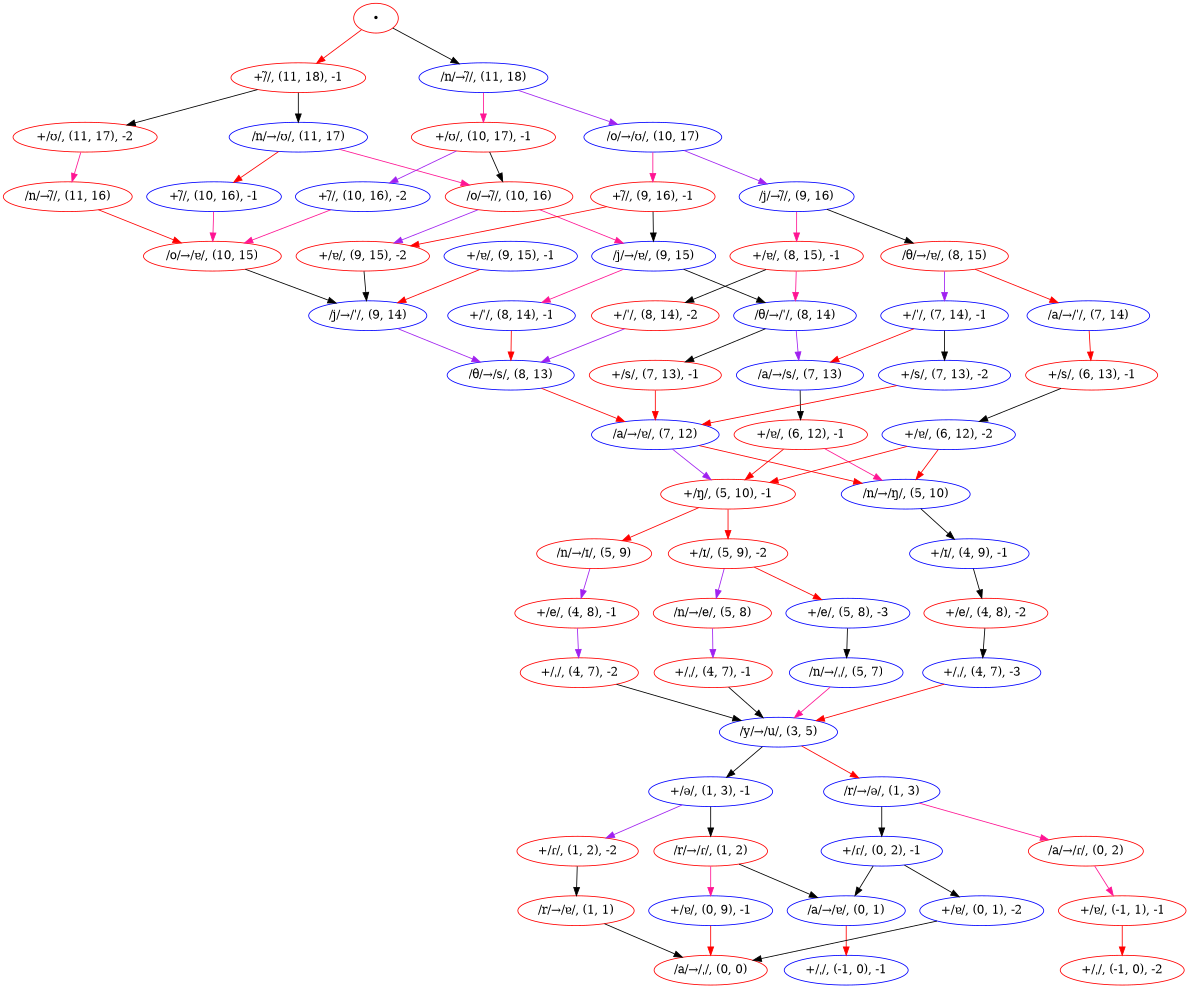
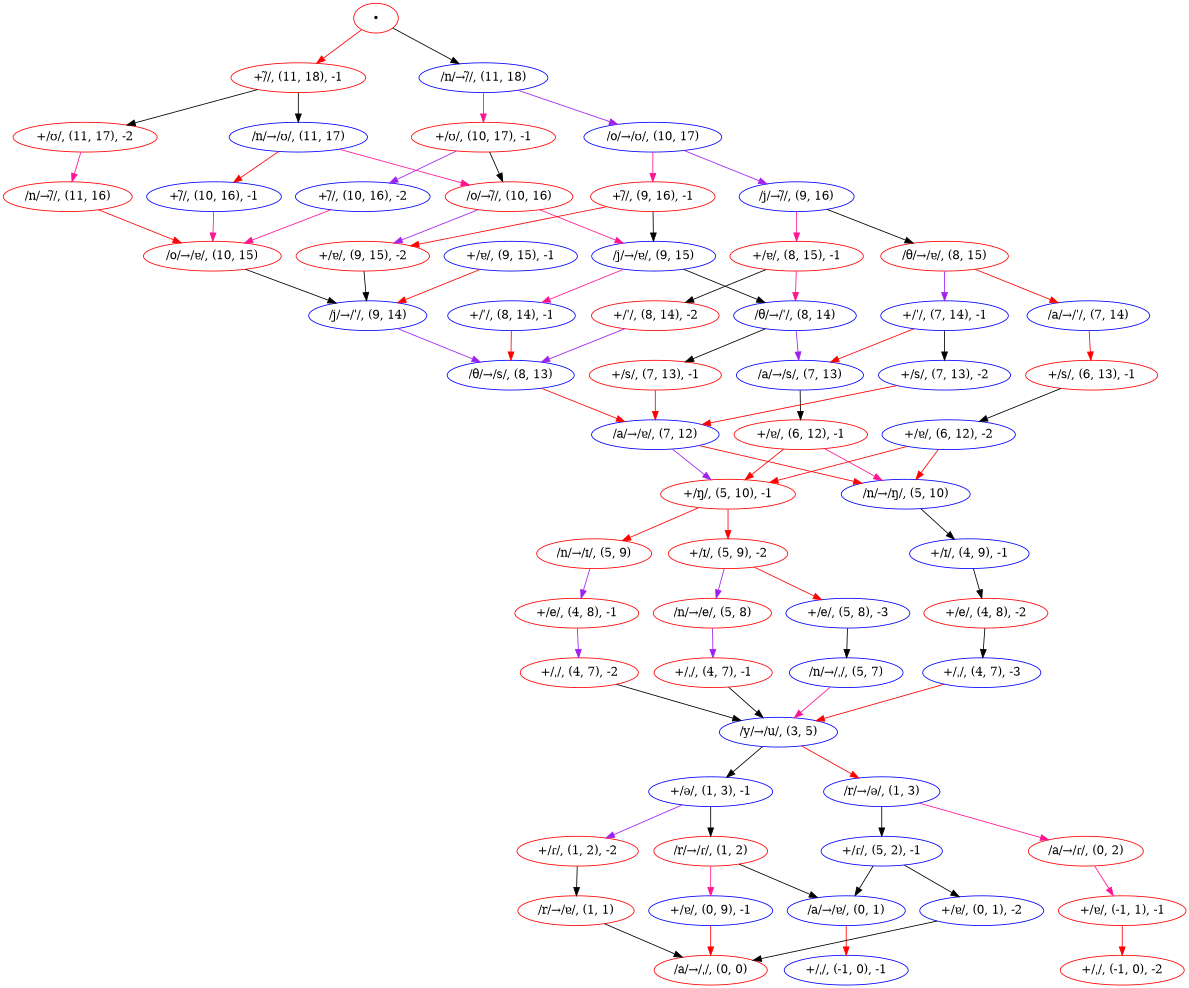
node "+/ɾ/, (0, 2), -1": label "+/ɾ/, (0, 2), -1" -> "+/ɾ/, (5, 2), -1"
